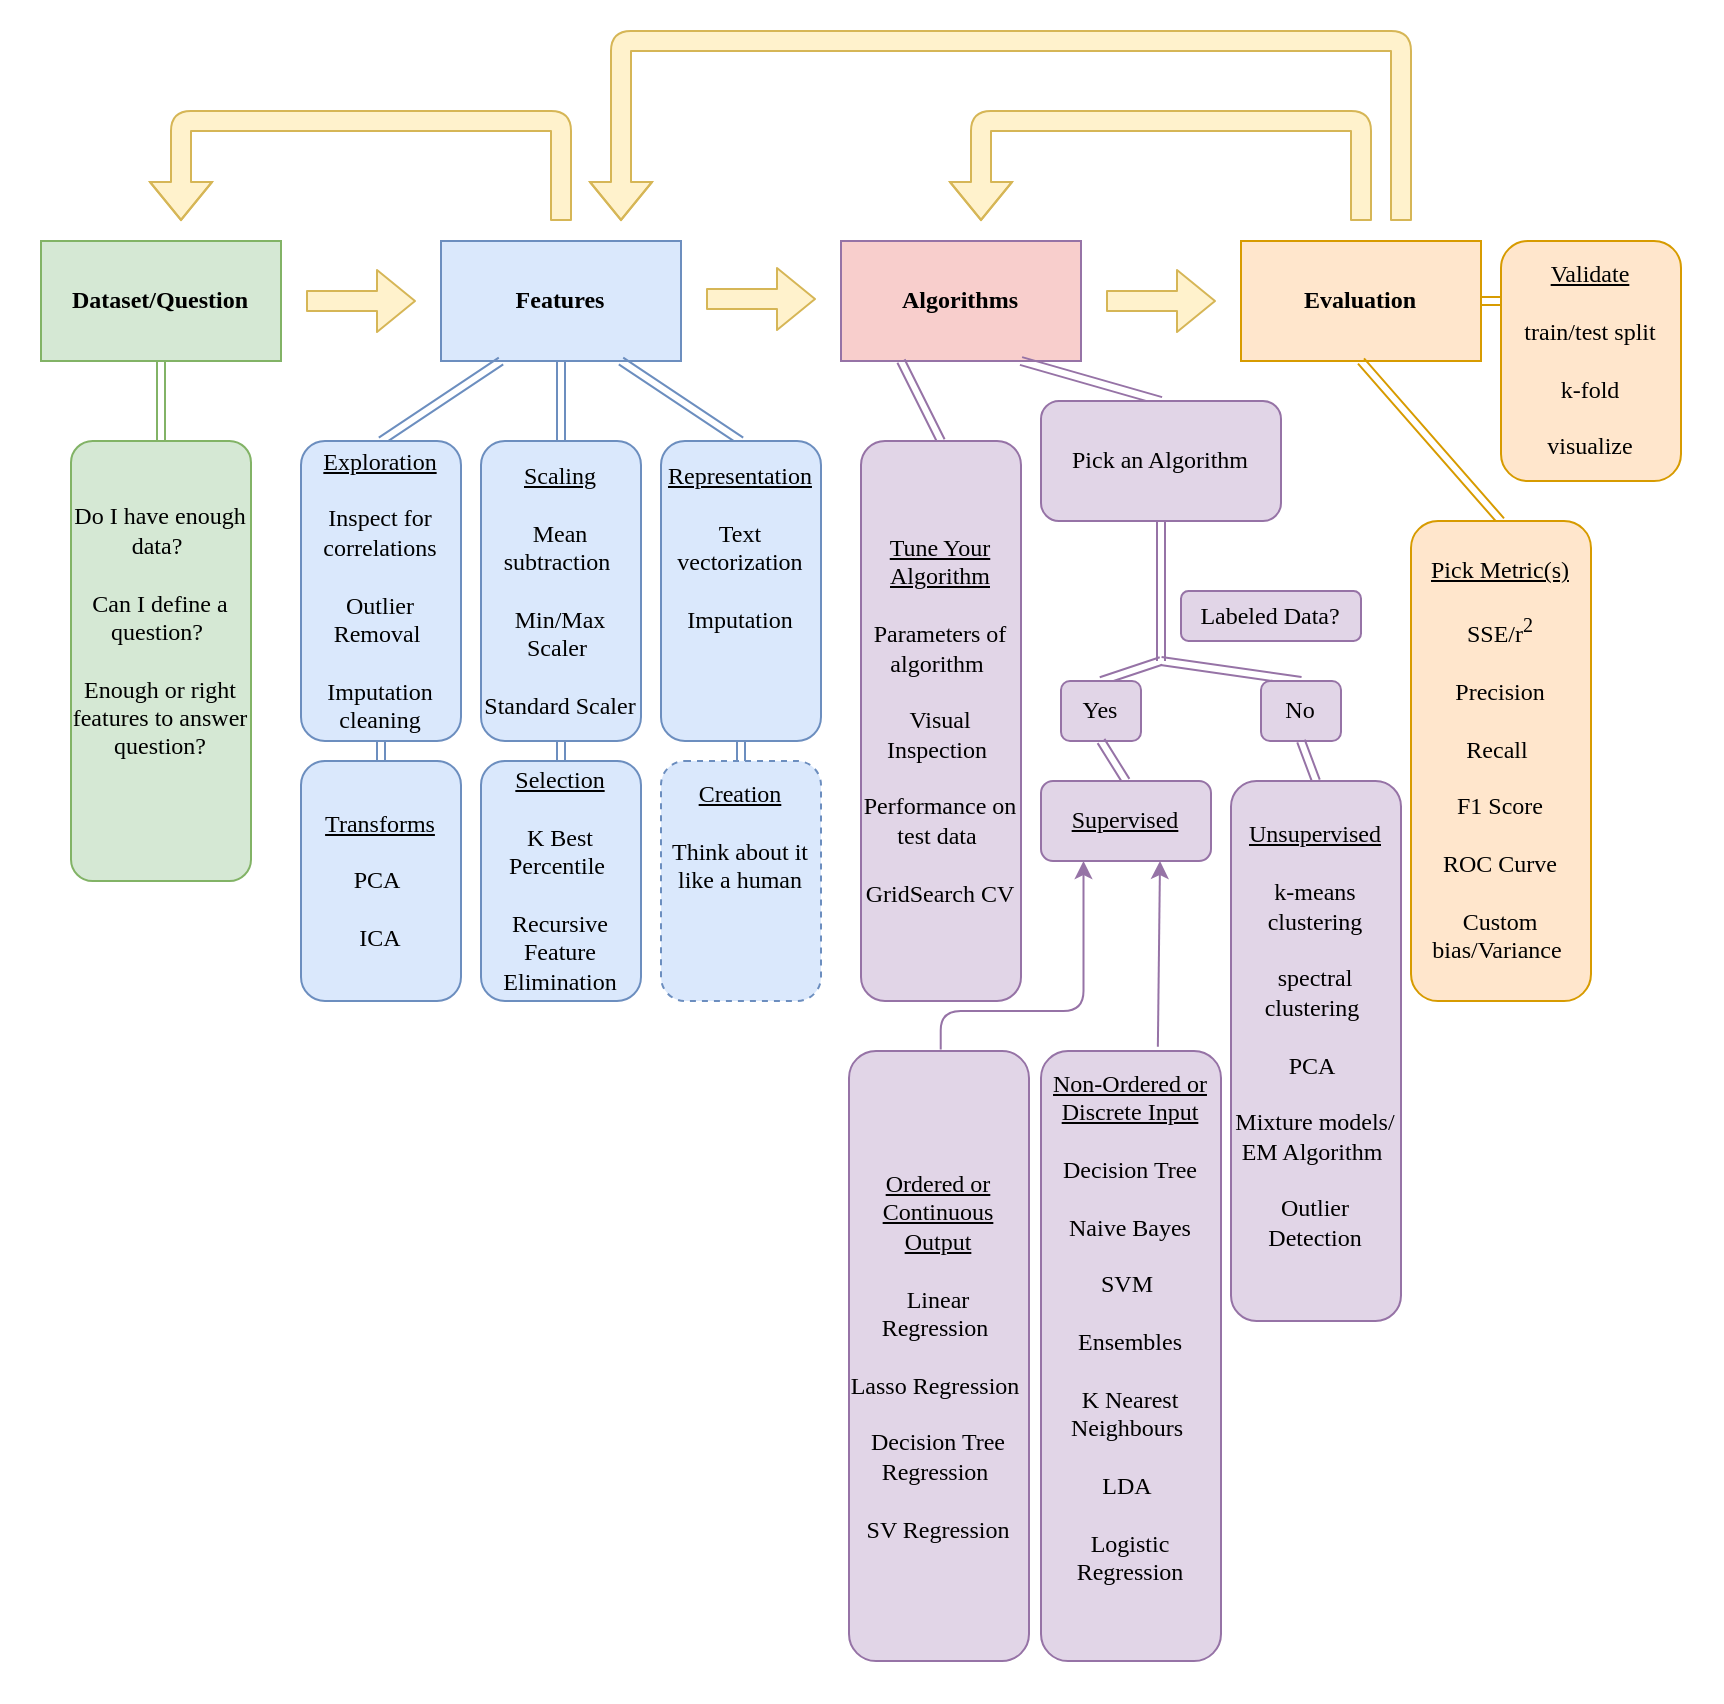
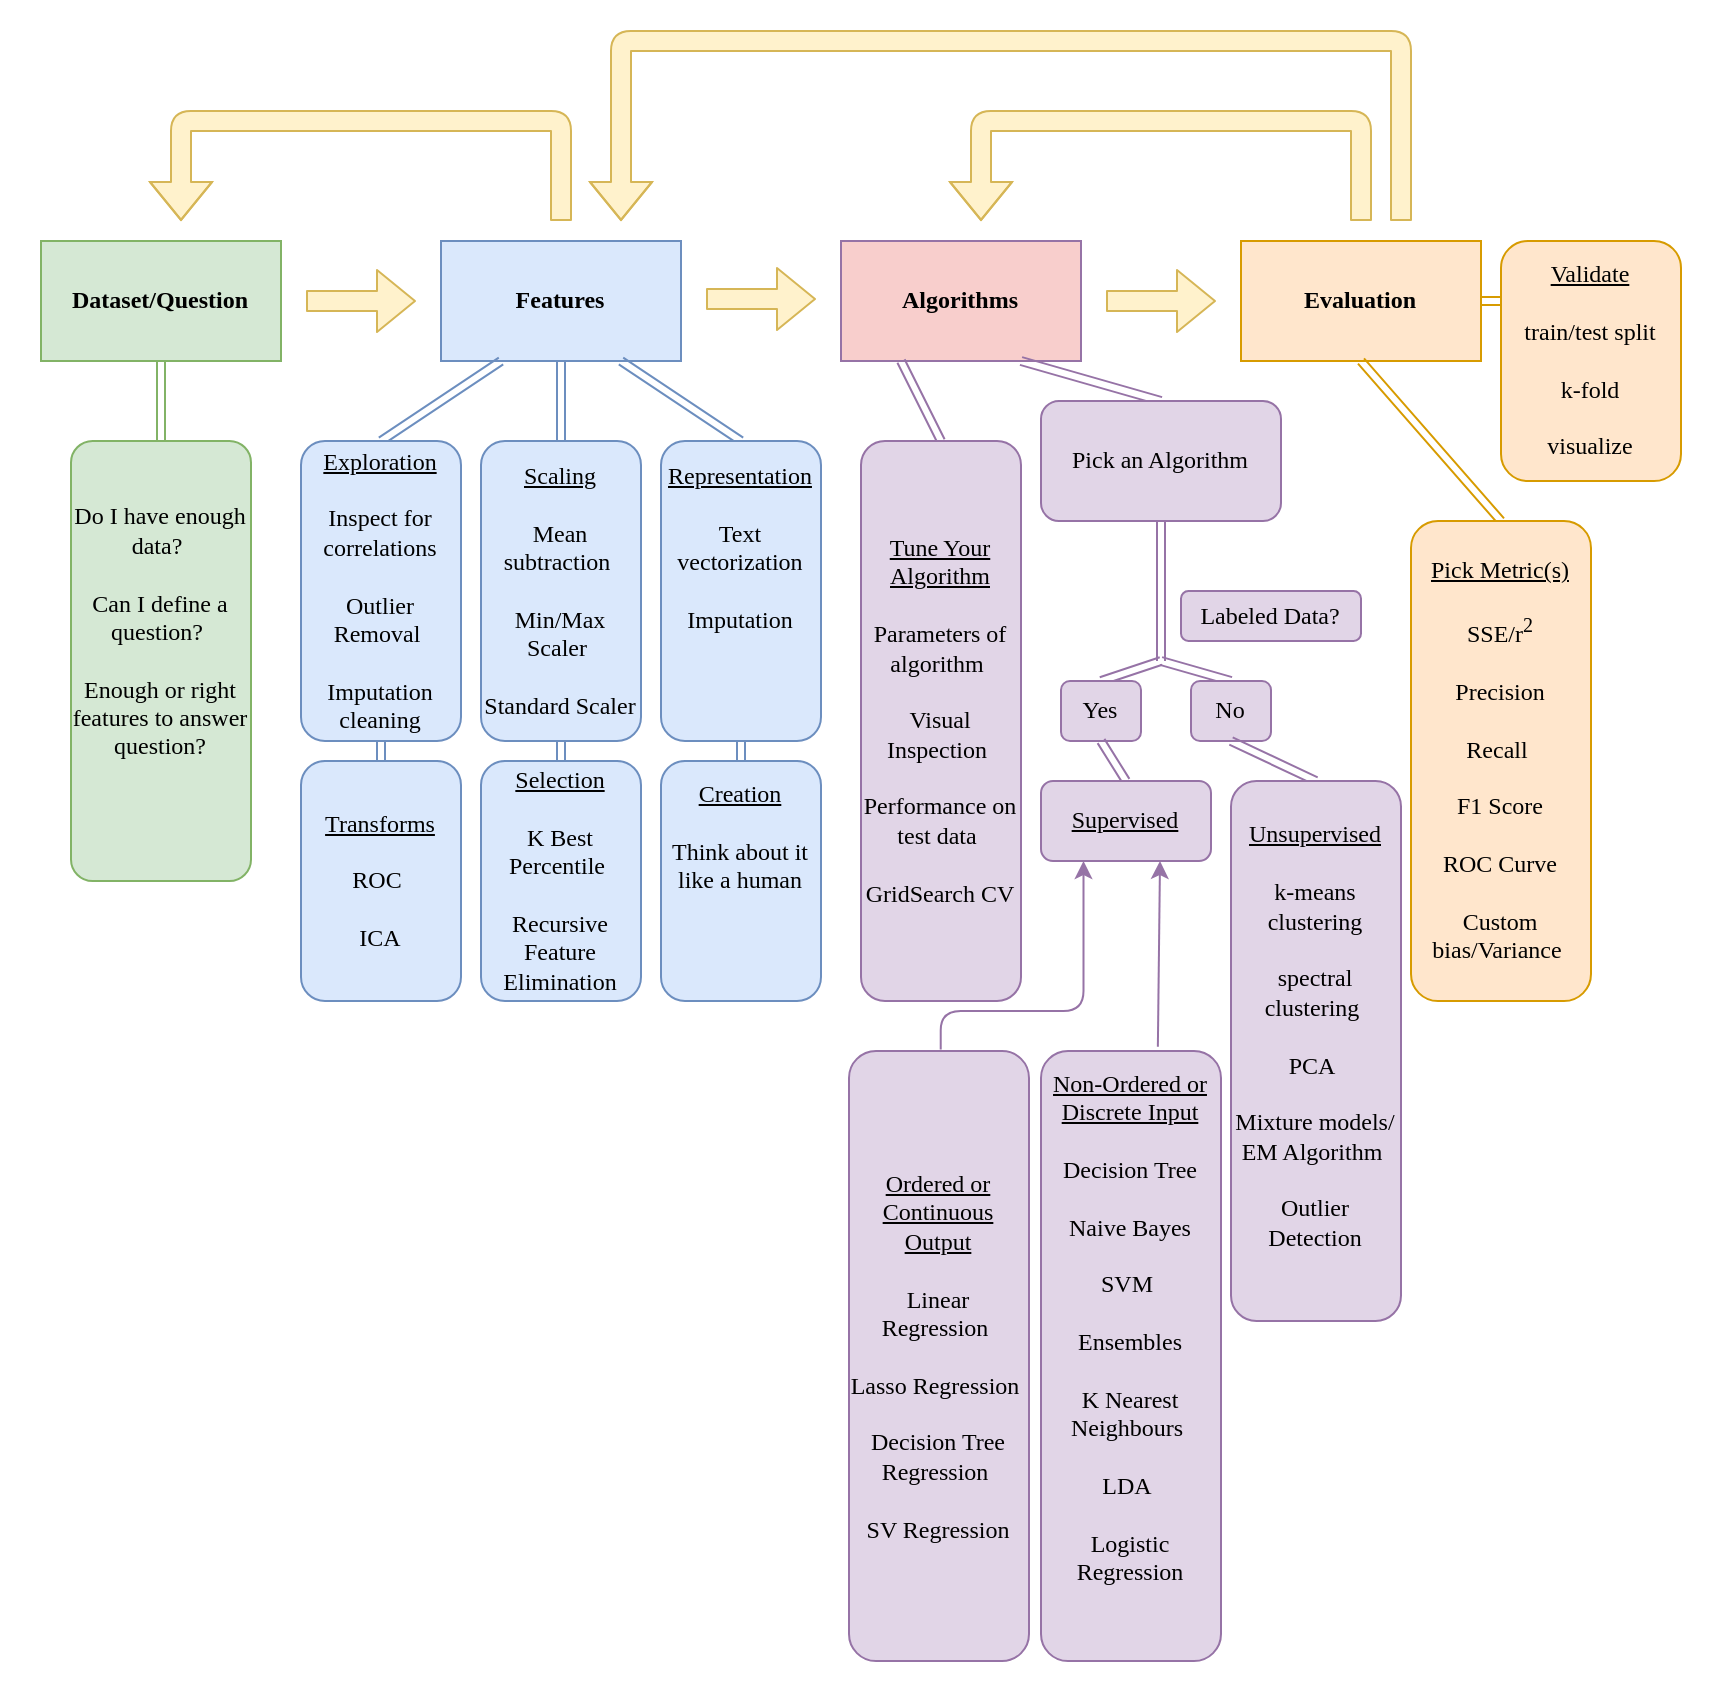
node "No": moved (1301, 711) -> (1231, 711)
node "Transforms PCA ICA": label "Transforms PCA ICA" -> "Transforms ROC ICA"
node "Creation Think about it like a human": style dashed -> solid
